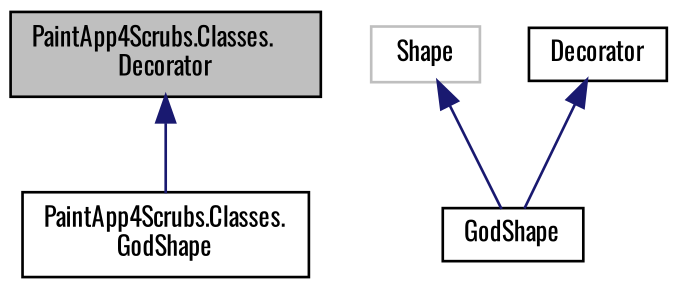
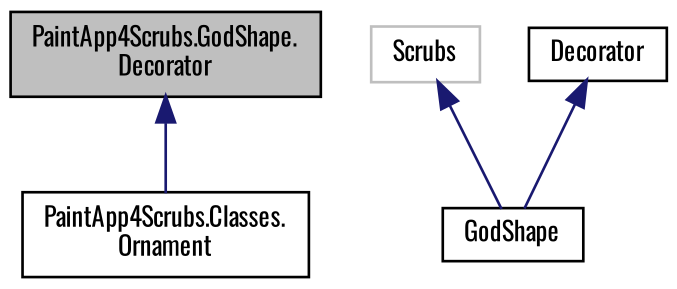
node "PaintApp4Scrubs.Classes. Decorator": label "PaintApp4Scrubs.Classes. Decorator" -> "PaintApp4Scrubs.GodShape. Decorator"
node "Shape": label "Shape" -> "Scrubs"
node "PaintApp4Scrubs.Classes. GodShape": label "PaintApp4Scrubs.Classes. GodShape" -> "PaintApp4Scrubs.Classes. Ornament"
